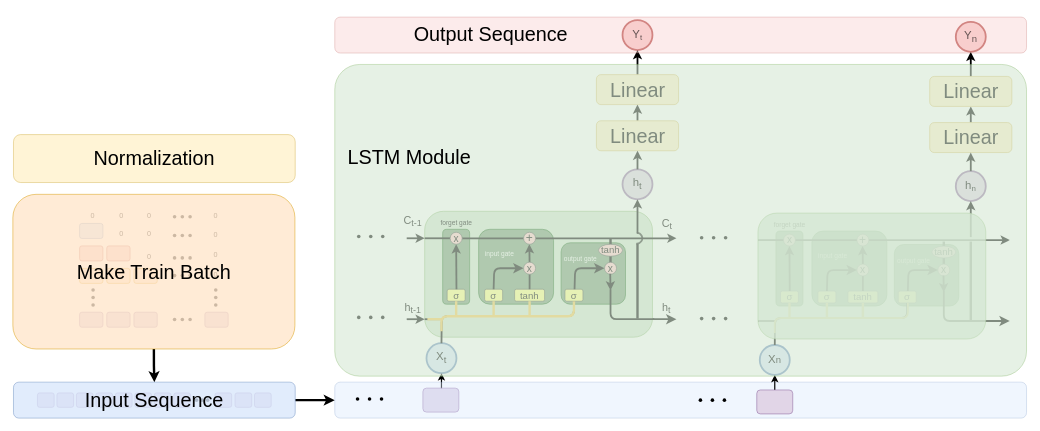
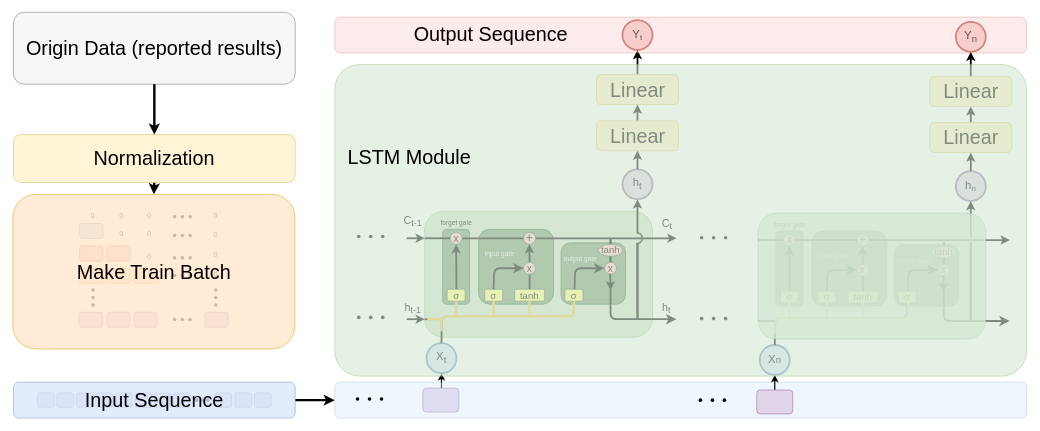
node "Origin Data (reported results)": added
edge "Origin Data (reported results)" -> "Normalization": added
edge "Normalization" -> "Make Train Batch": added
edge "Make Train Batch" -> "Input Sequence": removed
